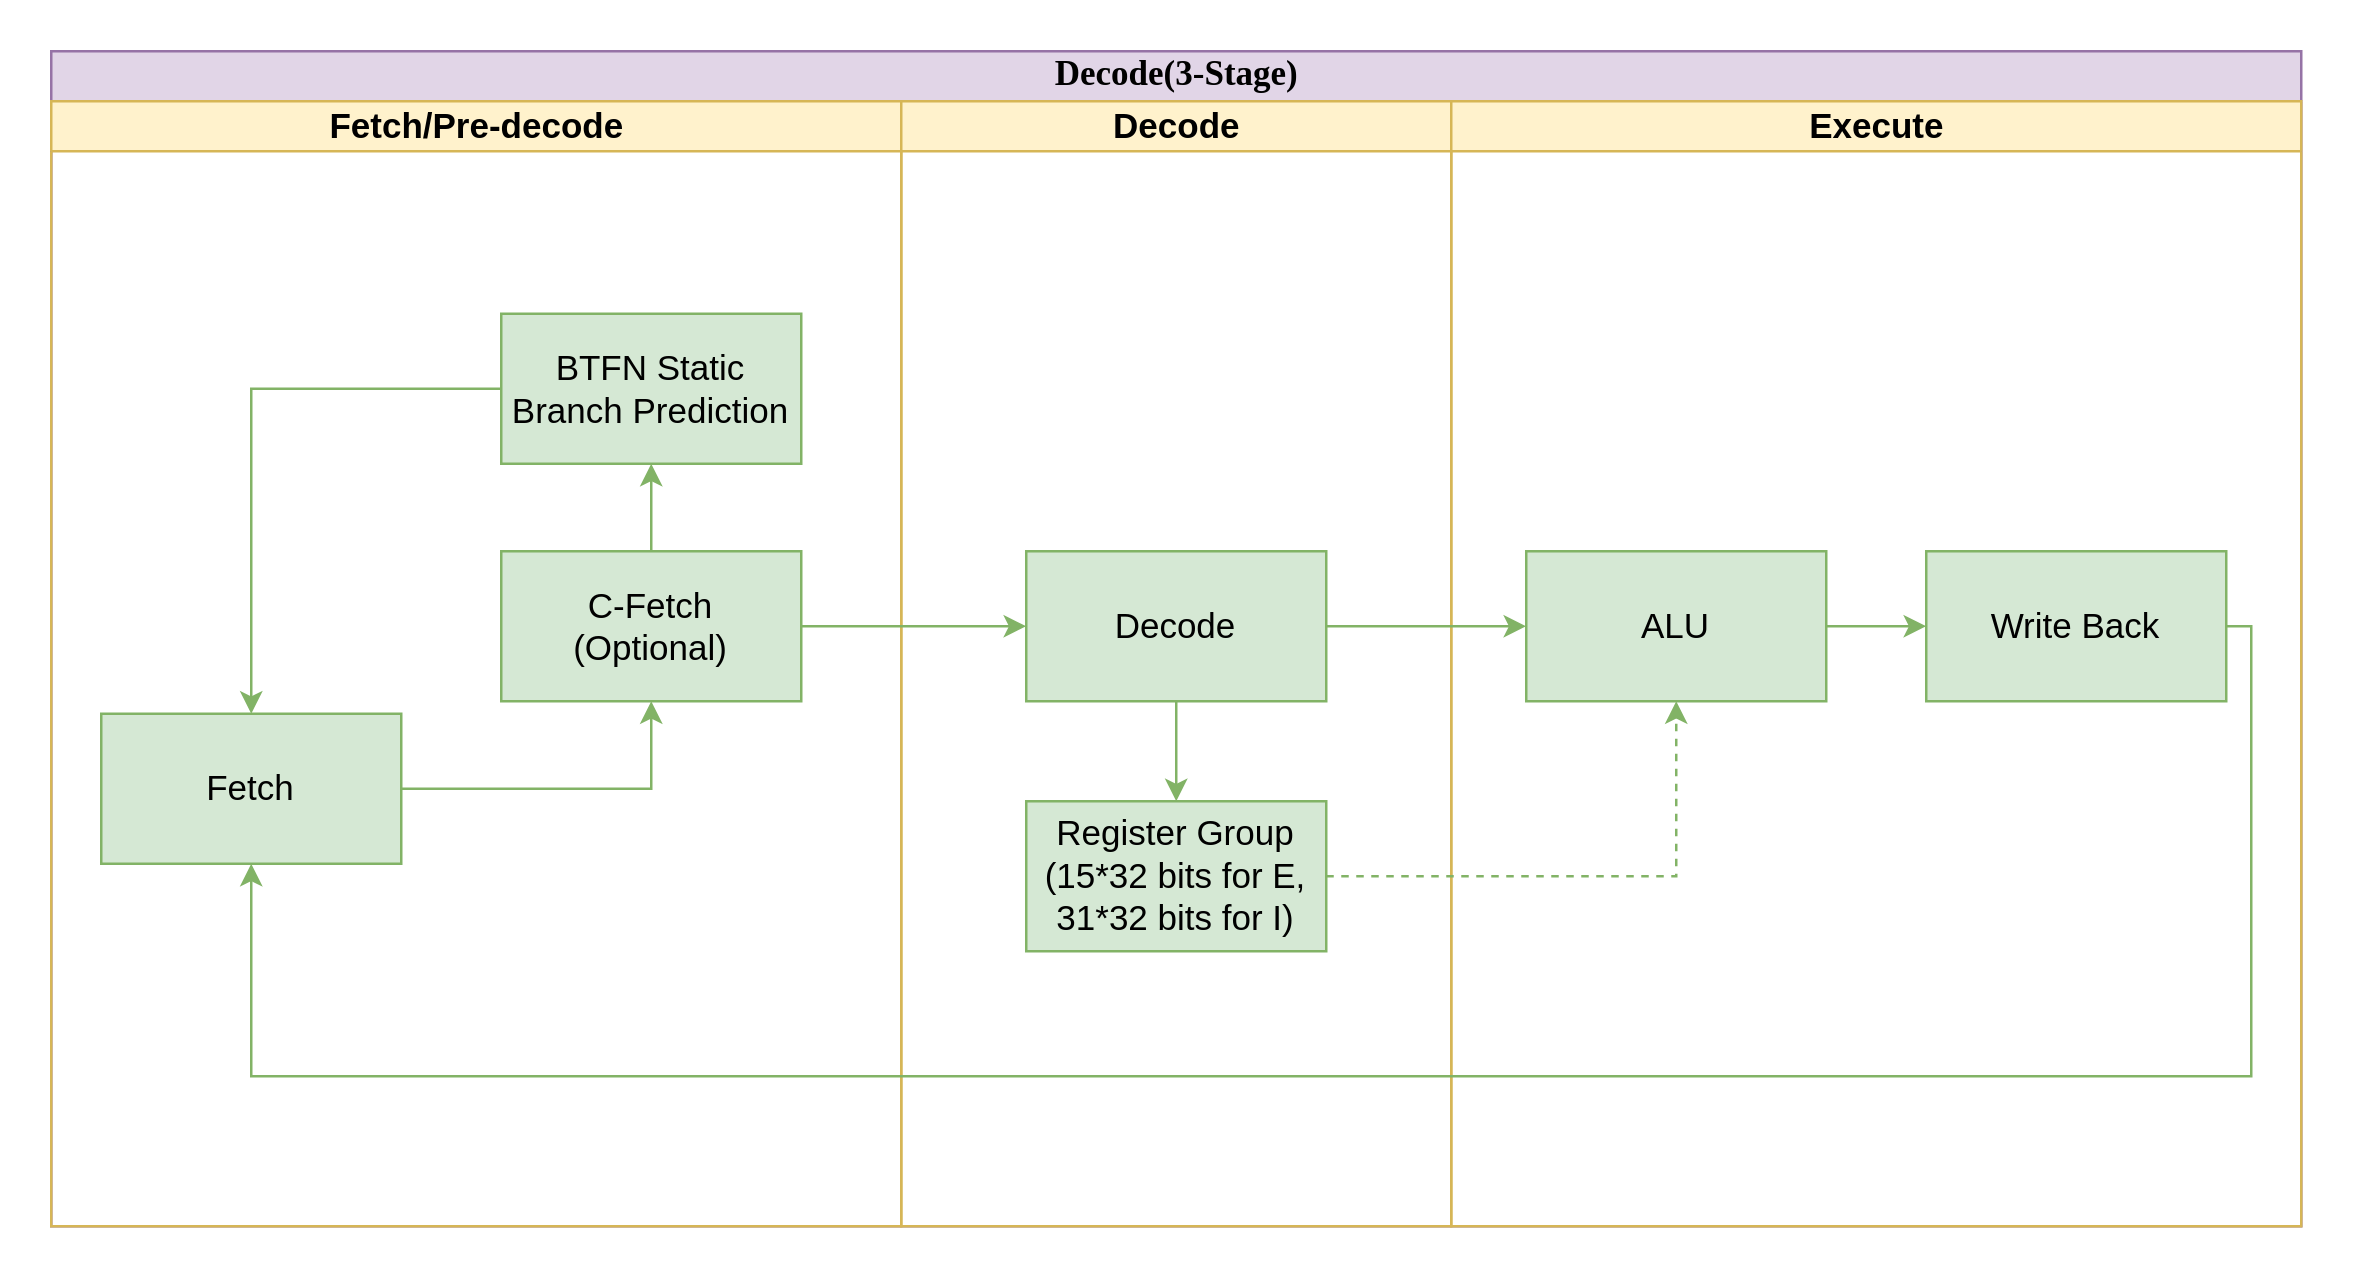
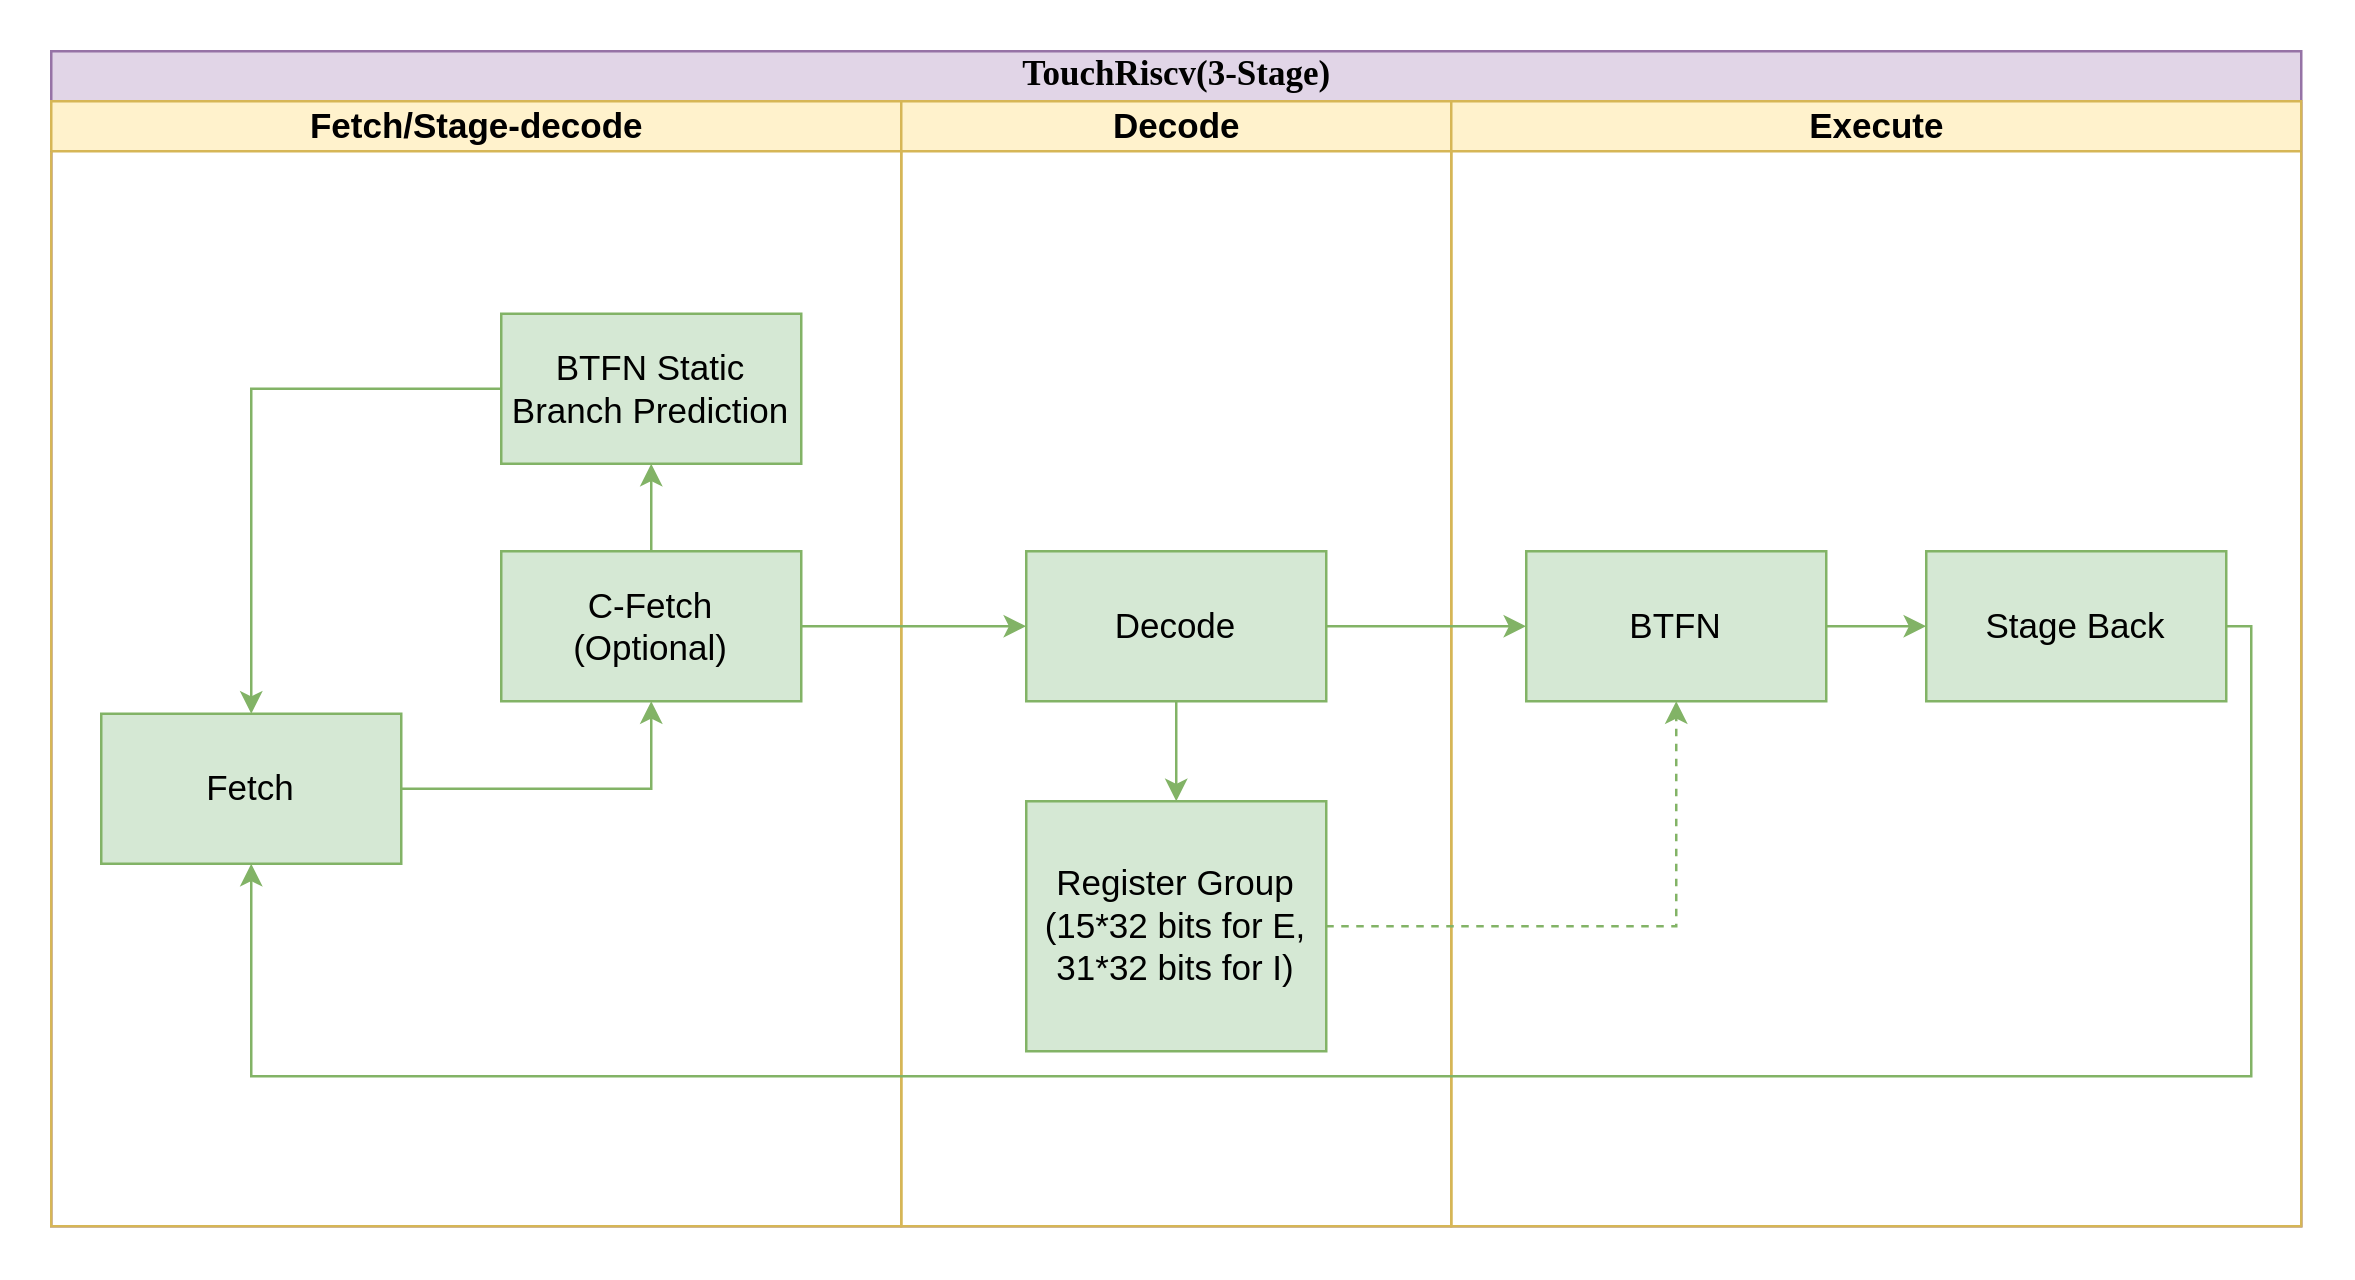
node "Decode(3-Stage)": label "Decode(3-Stage)" -> "TouchRiscv(3-Stage)"
node "Fetch/Pre-decode": label "Fetch/Pre-decode" -> "Fetch/Stage-decode"
node "ALU": label "ALU" -> "BTFN"
node "Write Back": label "Write Back" -> "Stage Back"
node "Register Group(15*32 bits for E,31*32 bits for I)": size 300x150 -> 300x250
